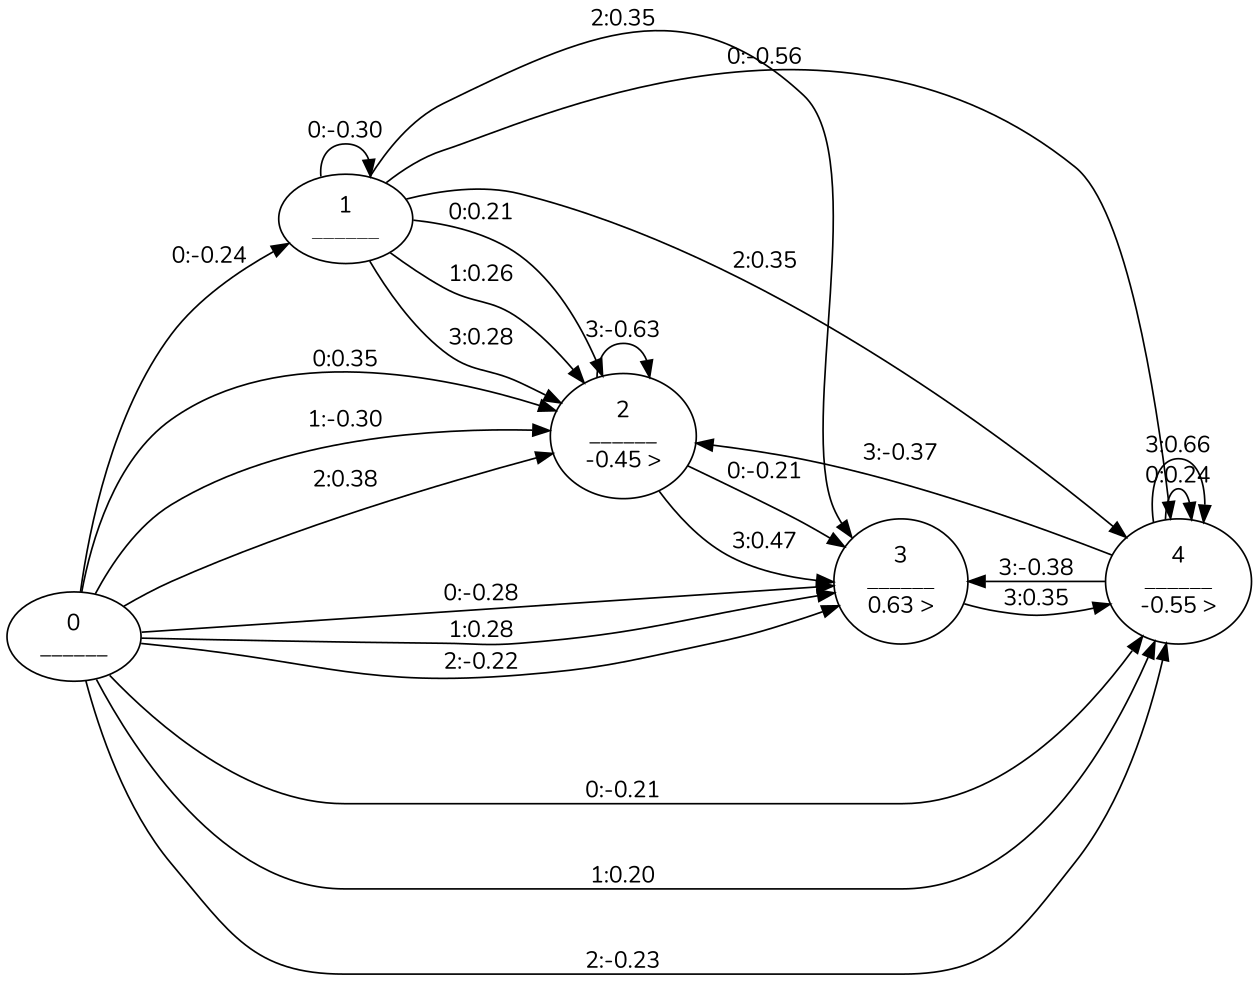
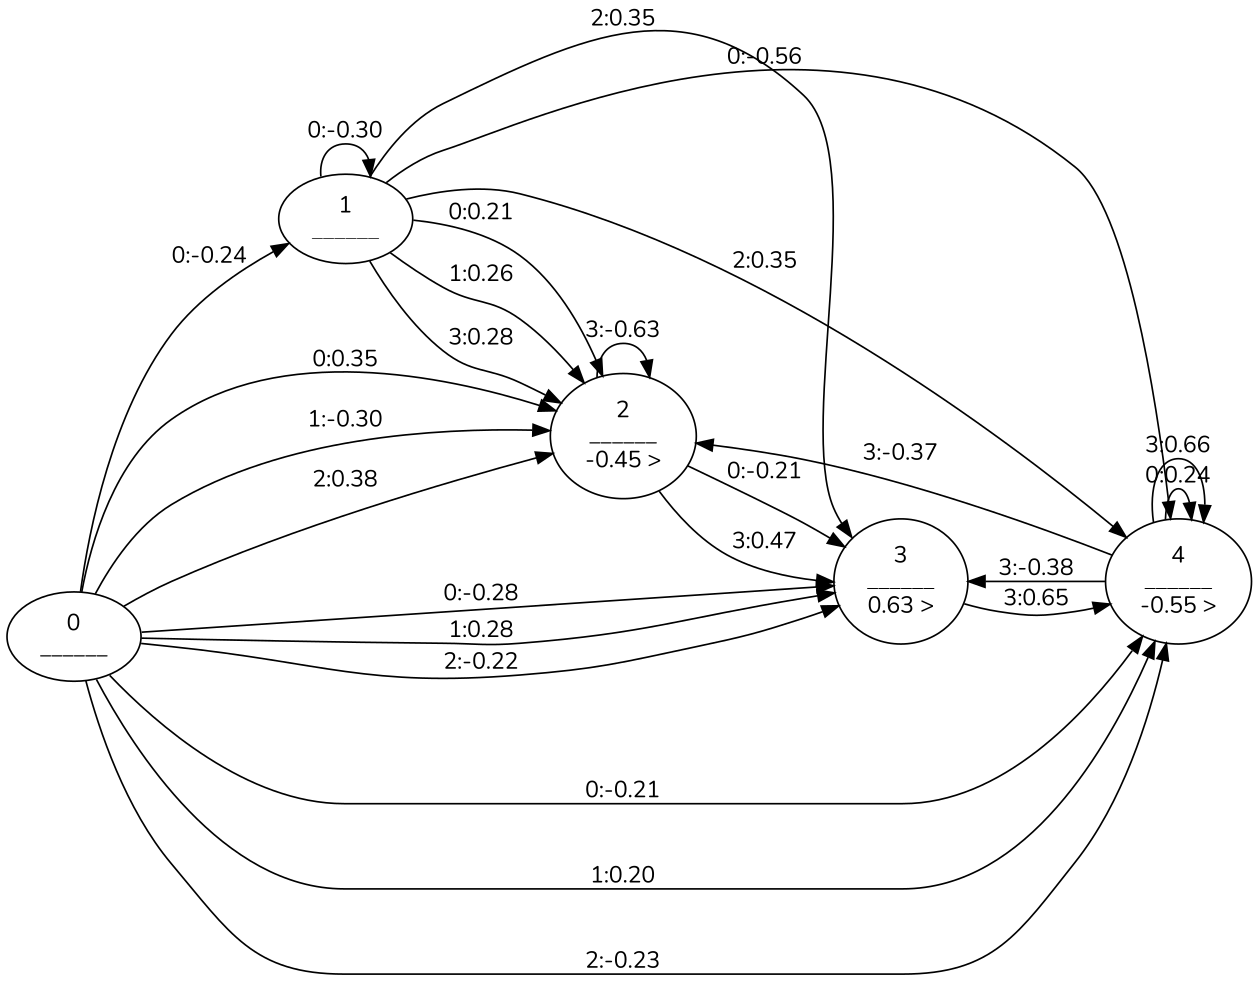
edge "3 ______ 0.63 >" -> "4 ______ -0.55 >": label "3:0.35" -> "3:0.65"
